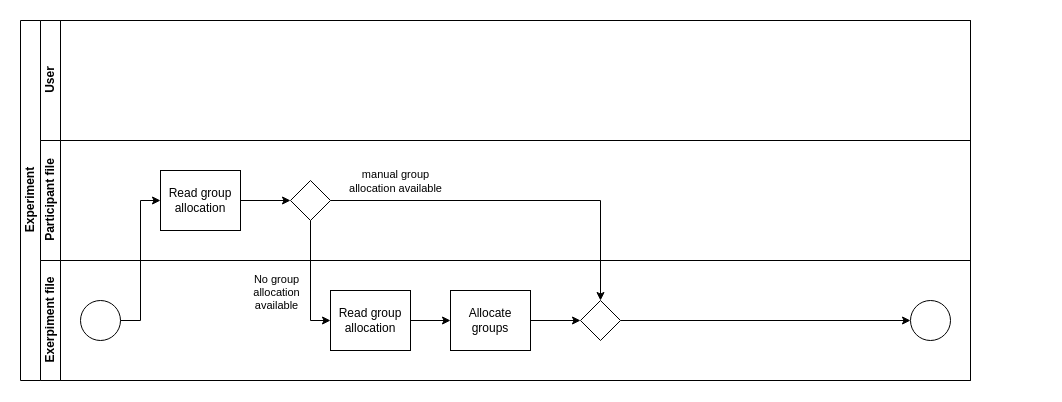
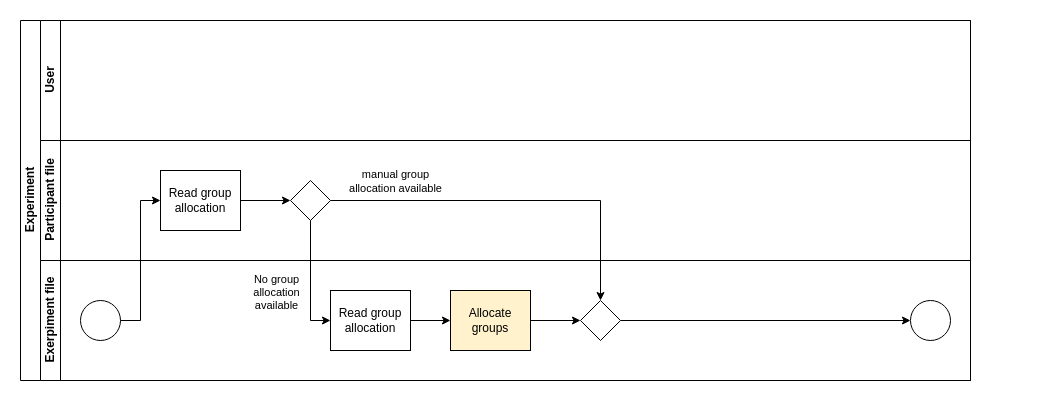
node "Allocate groups": fillcolor #ffffff -> #fff2cc
